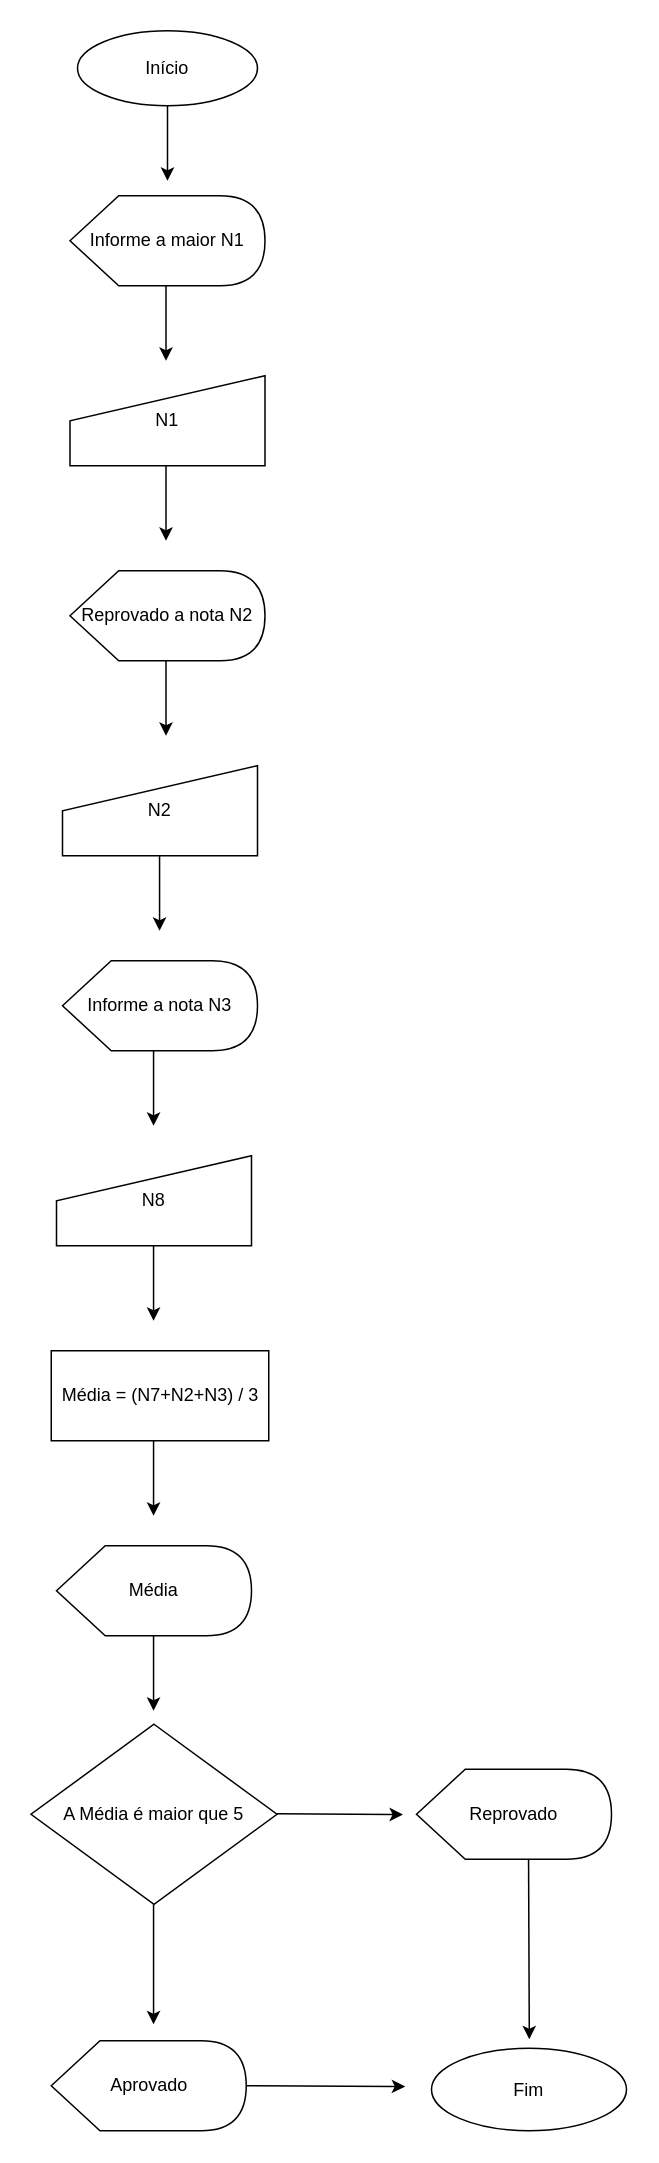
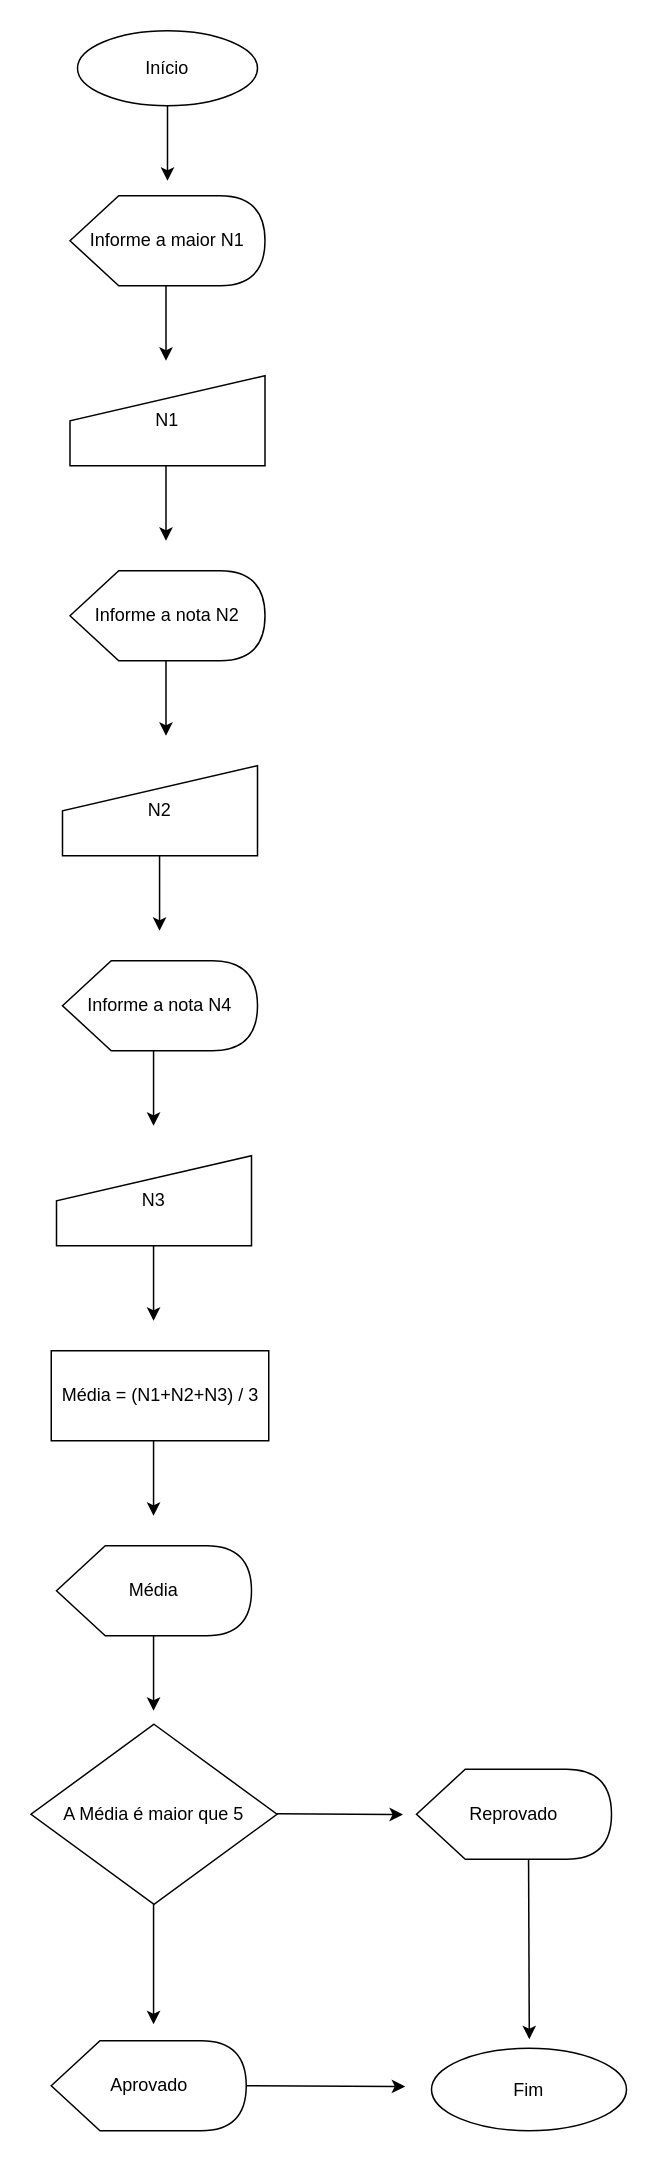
node "Reprovado a nota N2": label "Reprovado a nota N2" -> "Informe a nota N2"
node "Informe a nota N3": label "Informe a nota N3" -> "Informe a nota N4"
node "N8": label "N8" -> "N3"
node "Média = (N7+N2+N3) / 3": label "Média = (N7+N2+N3) / 3" -> "Média = (N1+N2+N3) / 3"
